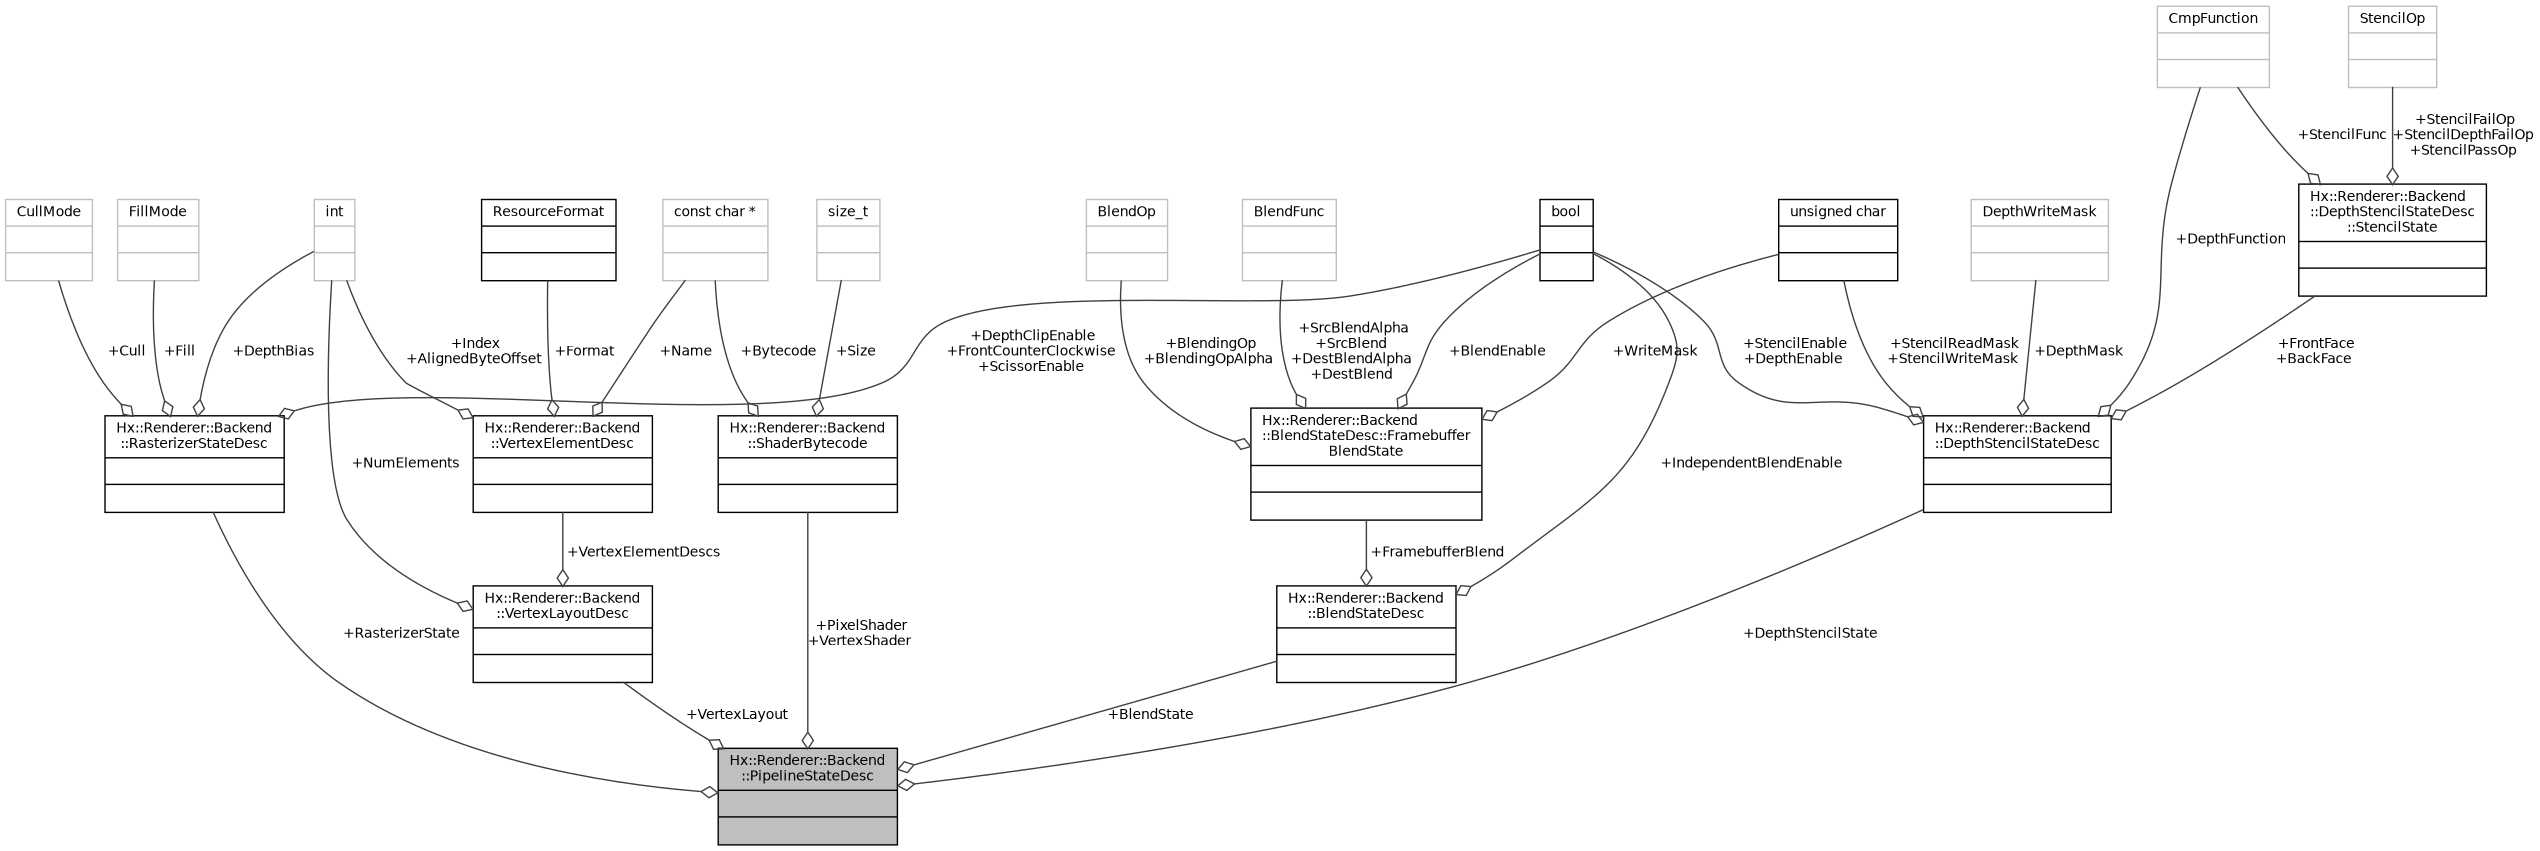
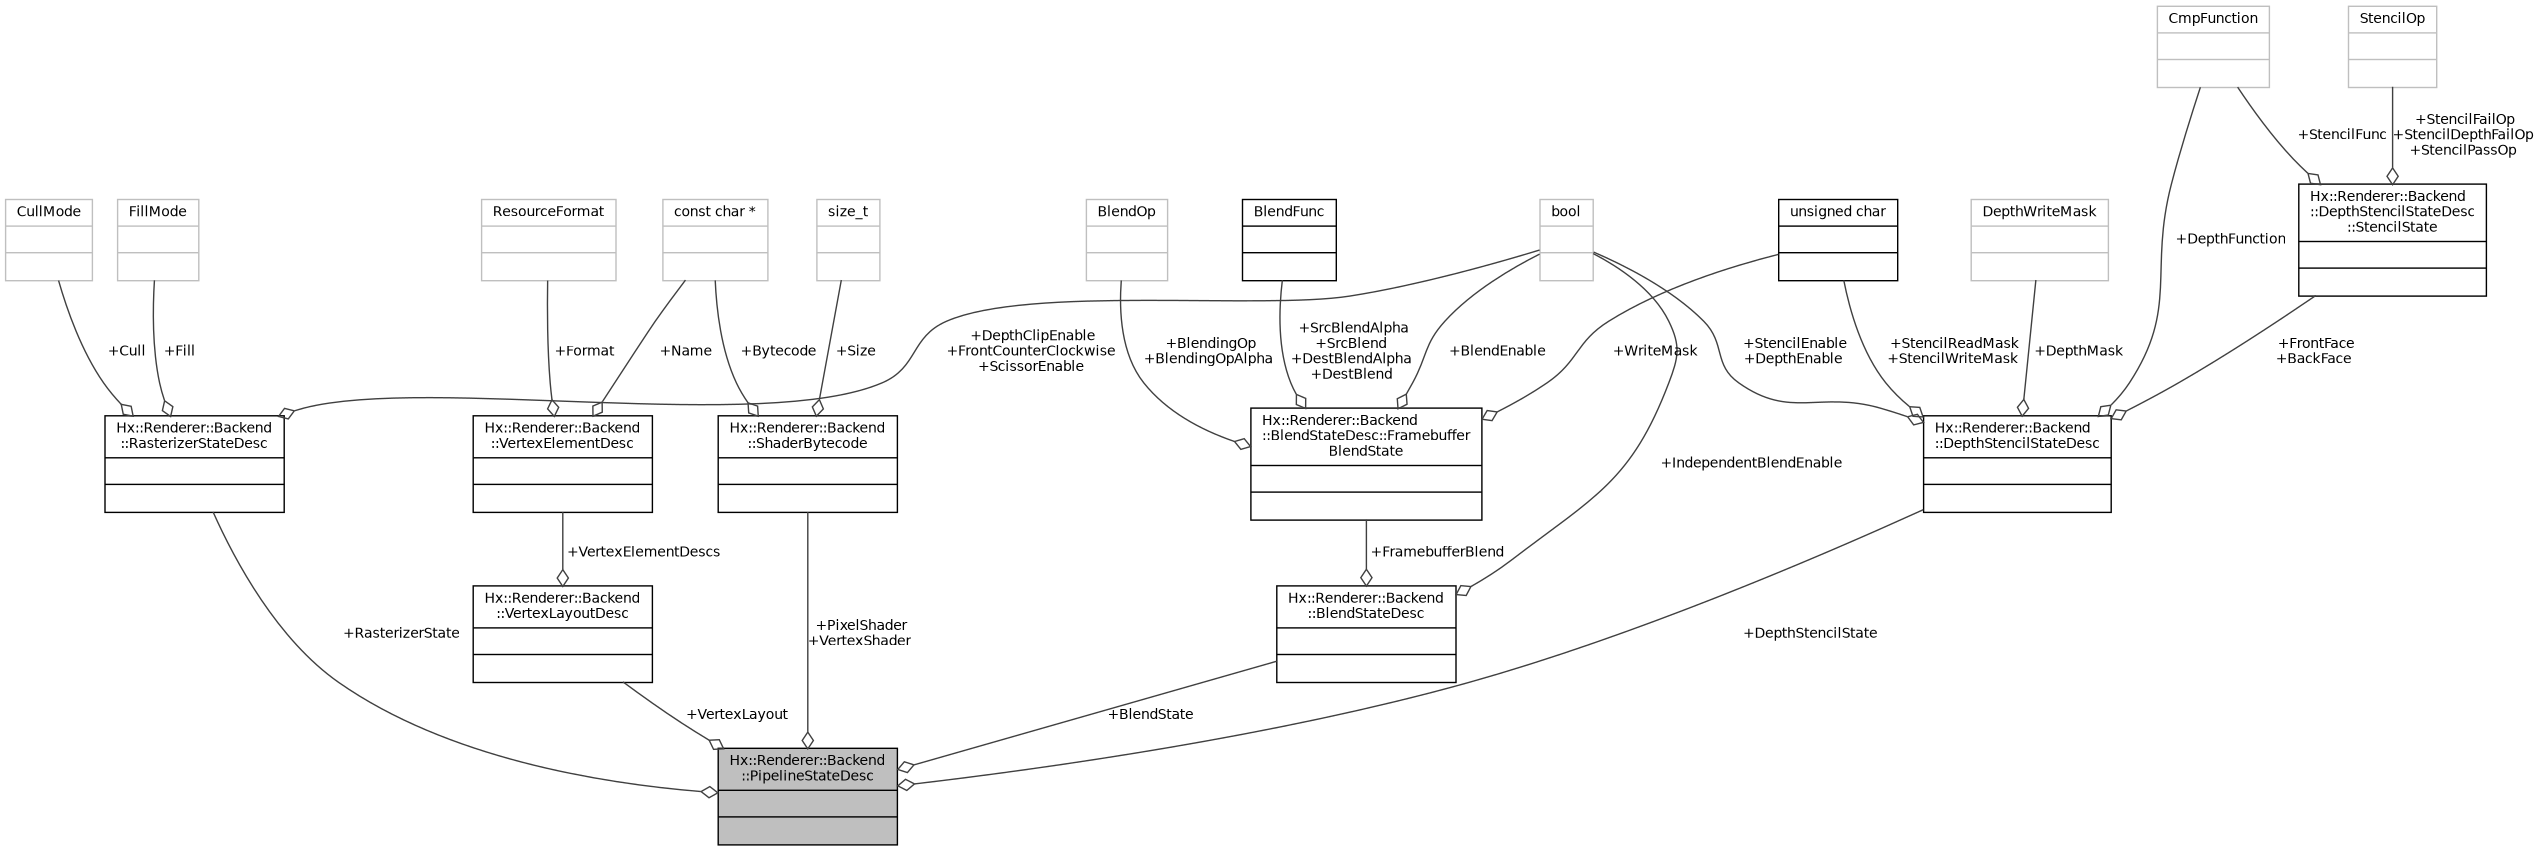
node "int": removed
node "ResourceFormat": color black -> grey75
node "BlendFunc": color grey75 -> black
node "bool": color black -> grey75
